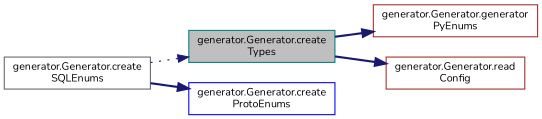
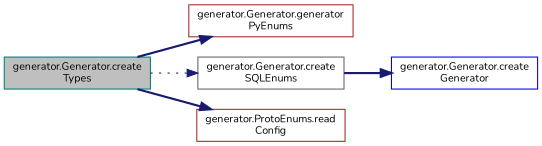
edge "generator.Generator.create SQLEnums" -> "generator.Generator.create Types": reversed
node "generator.Generator.read Config": label "generator.Generator.read Config" -> "generator.ProtoEnums.read Config"
node "generator.Generator.create ProtoEnums": label "generator.Generator.create ProtoEnums" -> "generator.Generator.create Generator"
